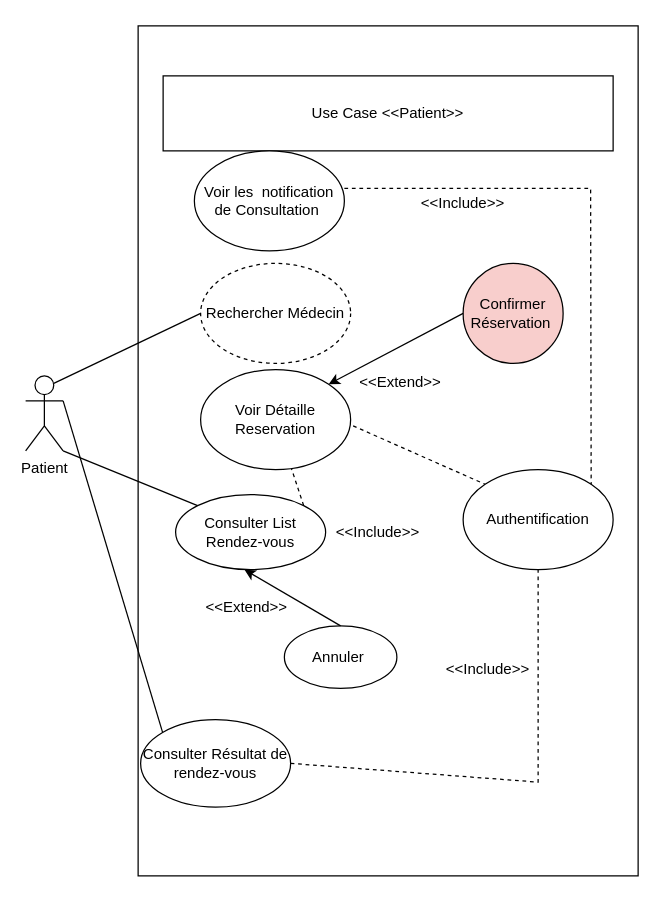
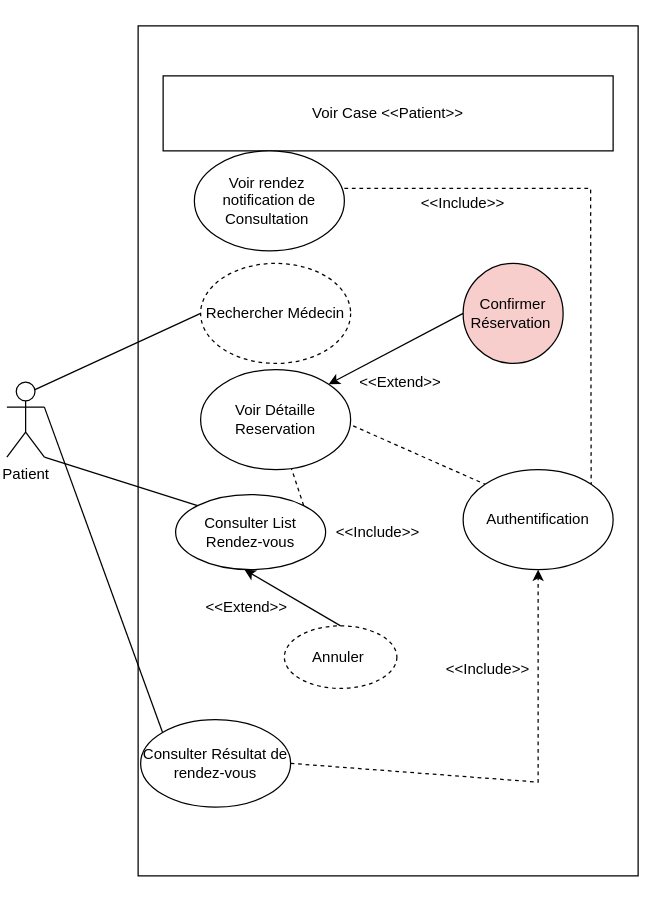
node "Use Case <<Patient>>": label "Use Case <<Patient>>" -> "Voir Case <<Patient>>"
node "Voir les notification de Consultation": label "Voir les notification de Consultation" -> "Voir rendez notification de Consultation"
node "Patient": moved (44, 413) -> (26, 419)
edge "Authentification" -- "Consulter Résultat de rendez-vous": arrowhead none -> classic
node "Annuler": style solid -> dashed
